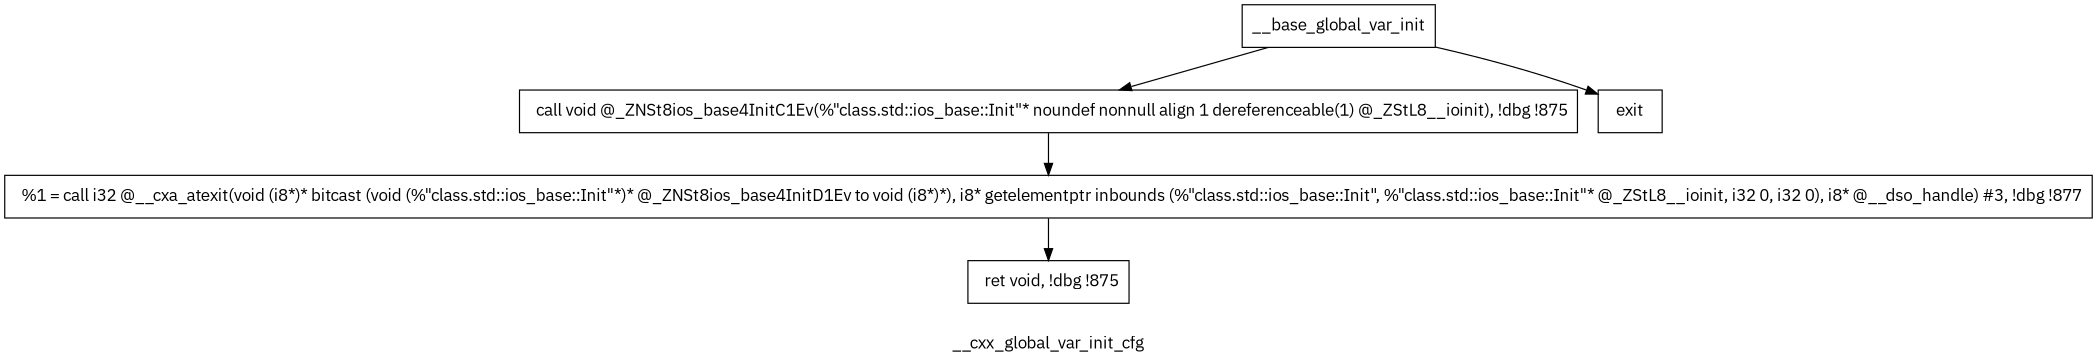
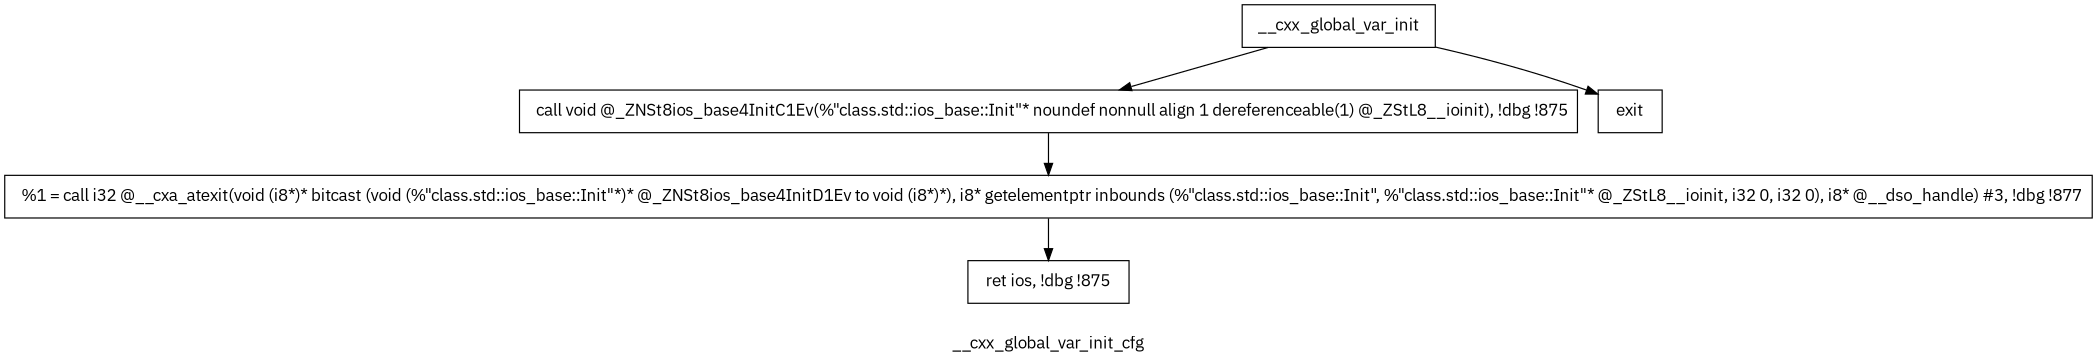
node "__base_global_var_init": label "__base_global_var_init" -> "__cxx_global_var_init"
node "ret void, !dbg !875": label "ret void, !dbg !875" -> "ret ios, !dbg !875"
